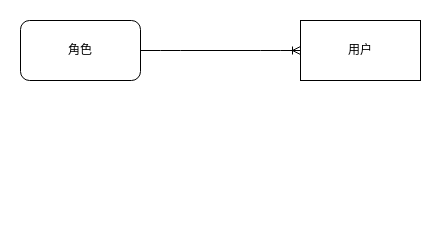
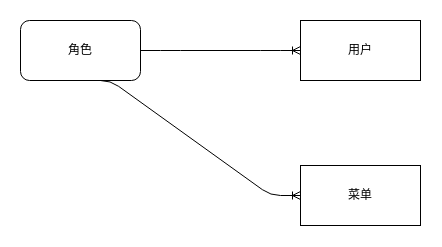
edge "角色" -> "菜单": added
node "菜单": added
